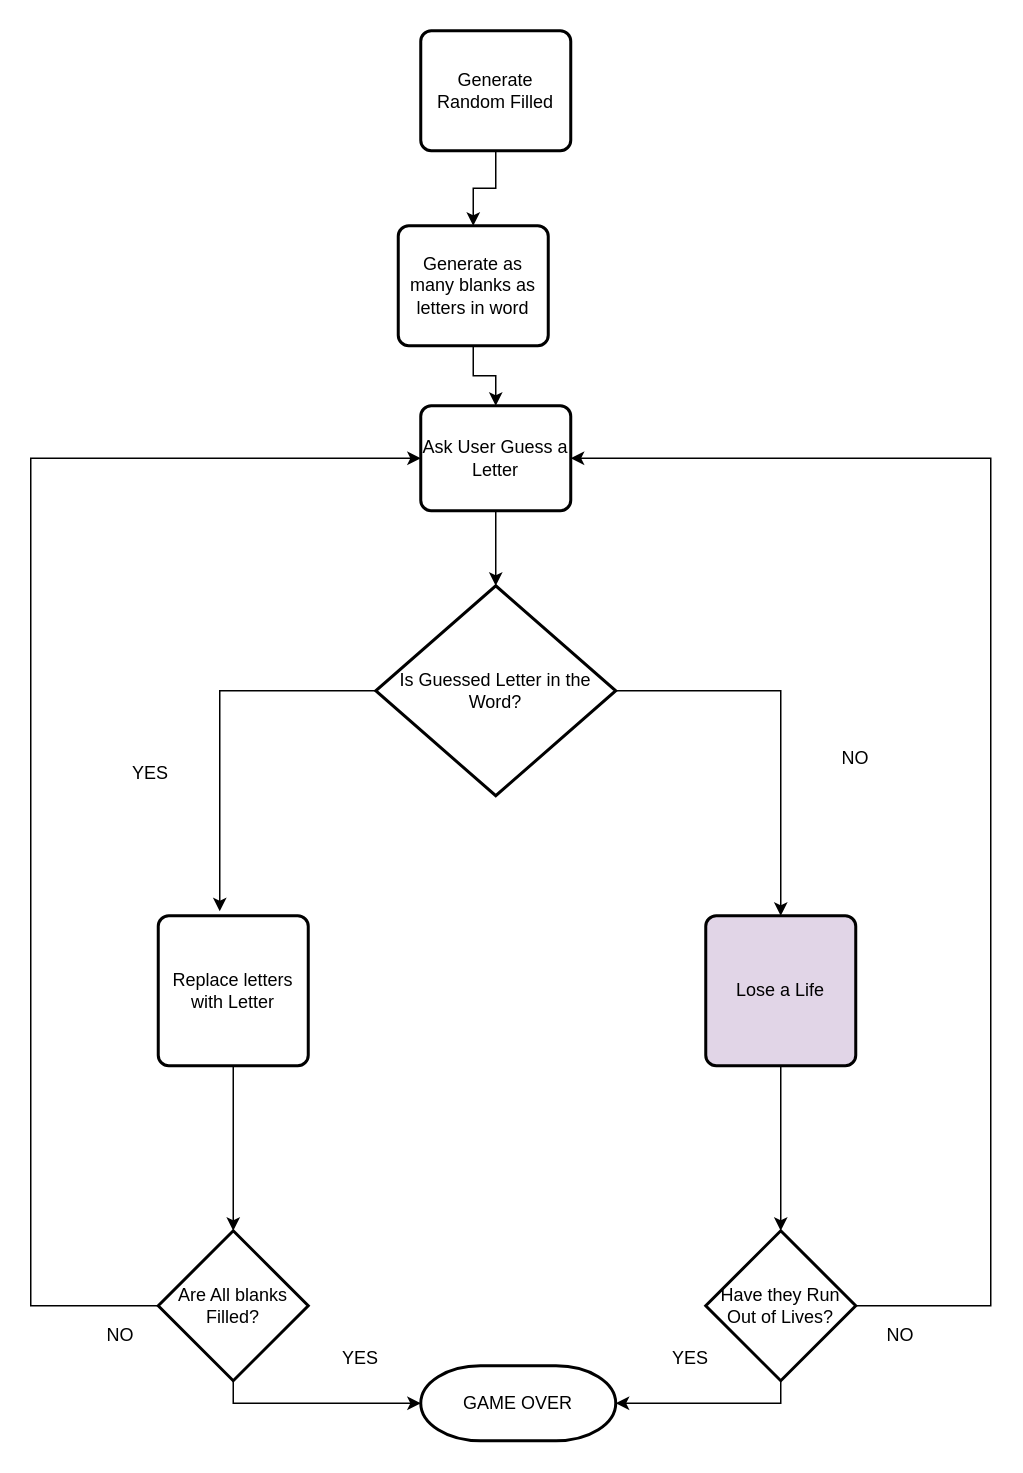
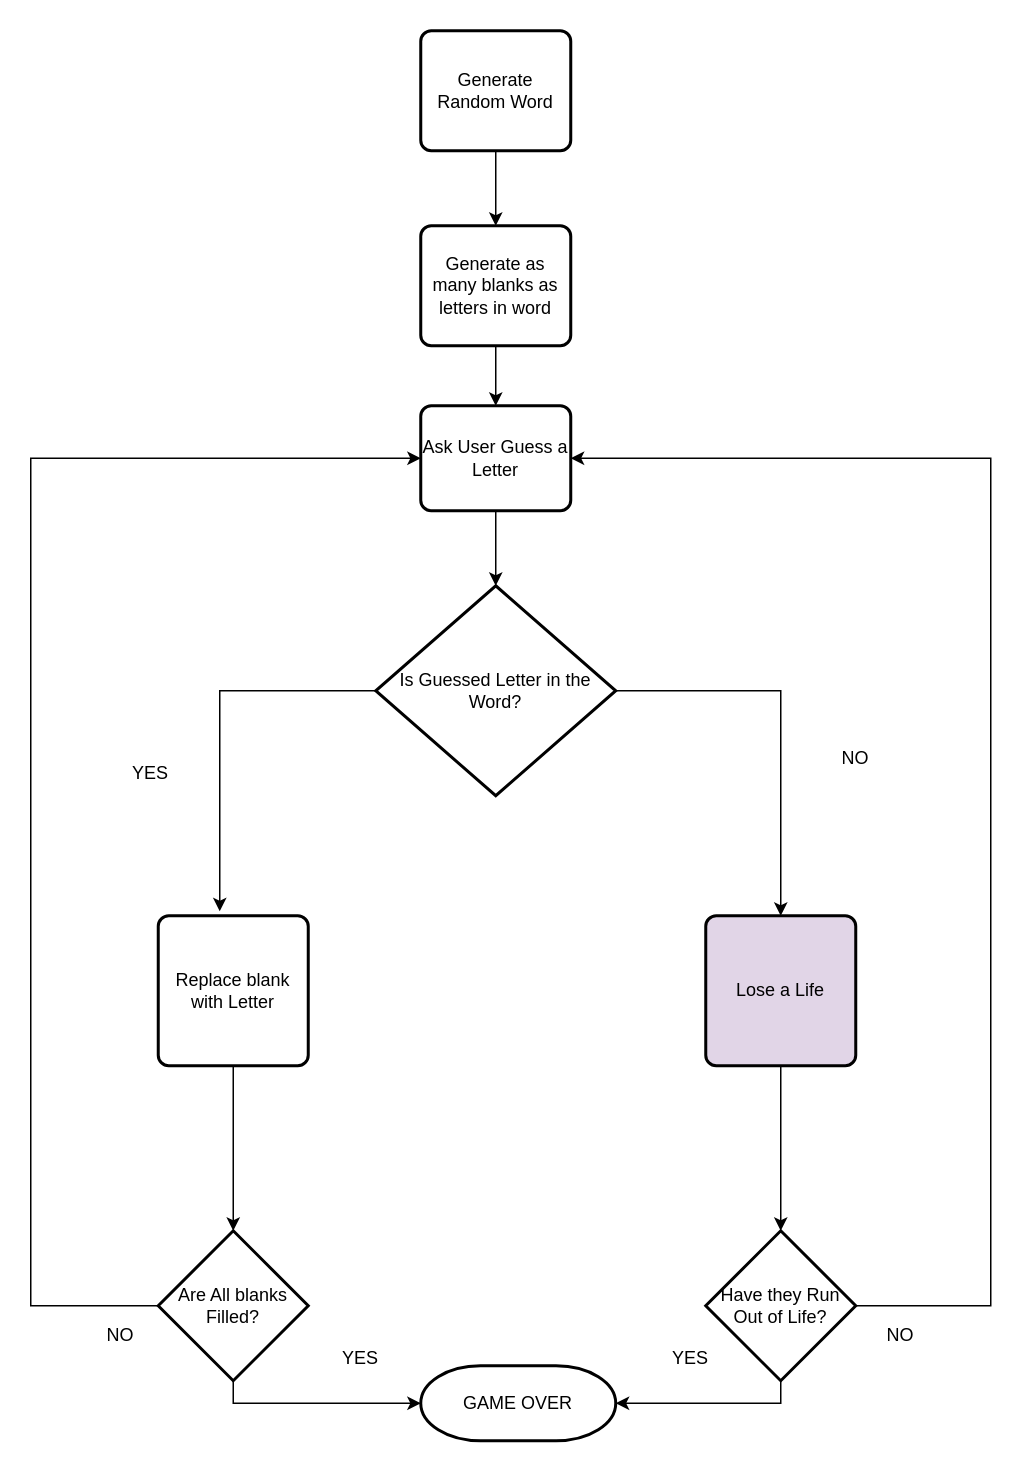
node "Generate Random Filled": label "Generate Random Filled" -> "Generate Random Word"
node "Generate as many blanks as letters in word": moved (473, 286) -> (496, 286)
node "Replace letters with Letter": label "Replace letters with Letter" -> "Replace blank with Letter"
node "Have they Run Out of Lives?": label "Have they Run Out of Lives?" -> "Have they Run Out of Life?"
